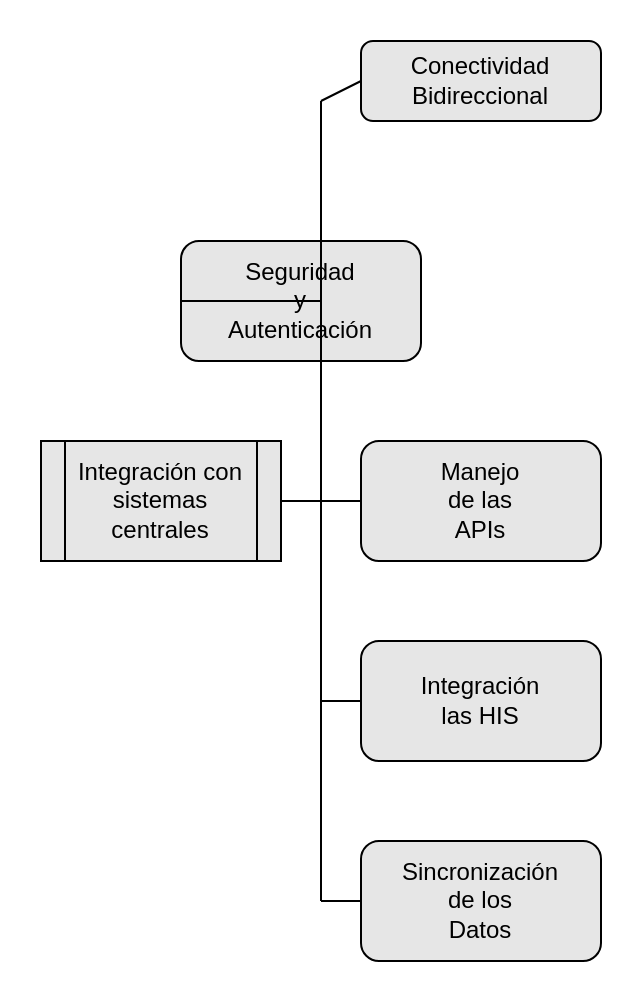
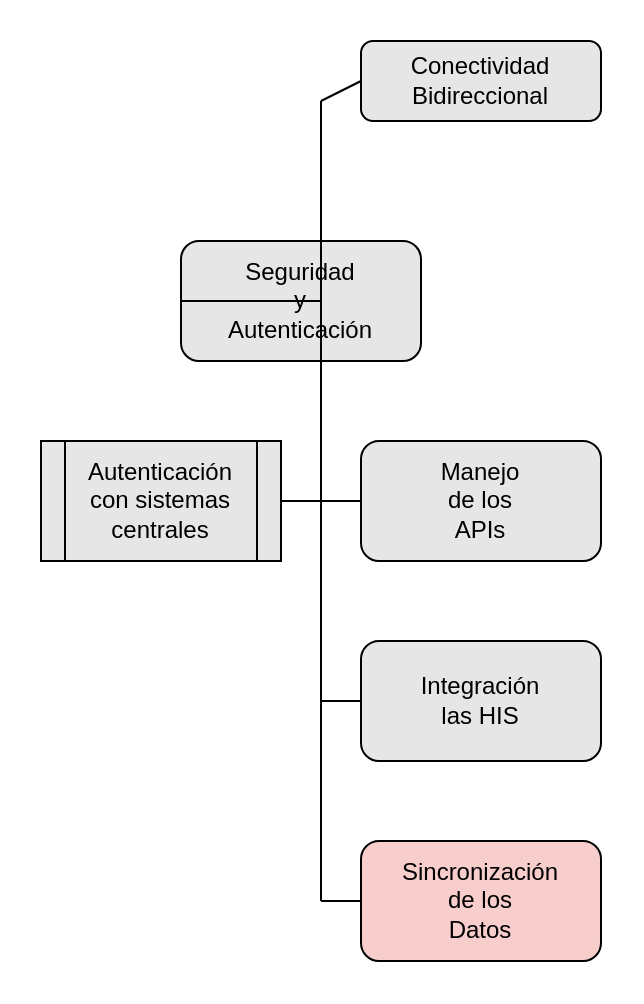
node "Integración con sistemas centrales": label "Integración con sistemas centrales" -> "Autenticación con sistemas centrales"
node "Manejo de las APIs": label "Manejo de las APIs" -> "Manejo de los APIs"
node "Sincronización de los Datos": fillcolor #e6e6e6 -> #f8cecc
